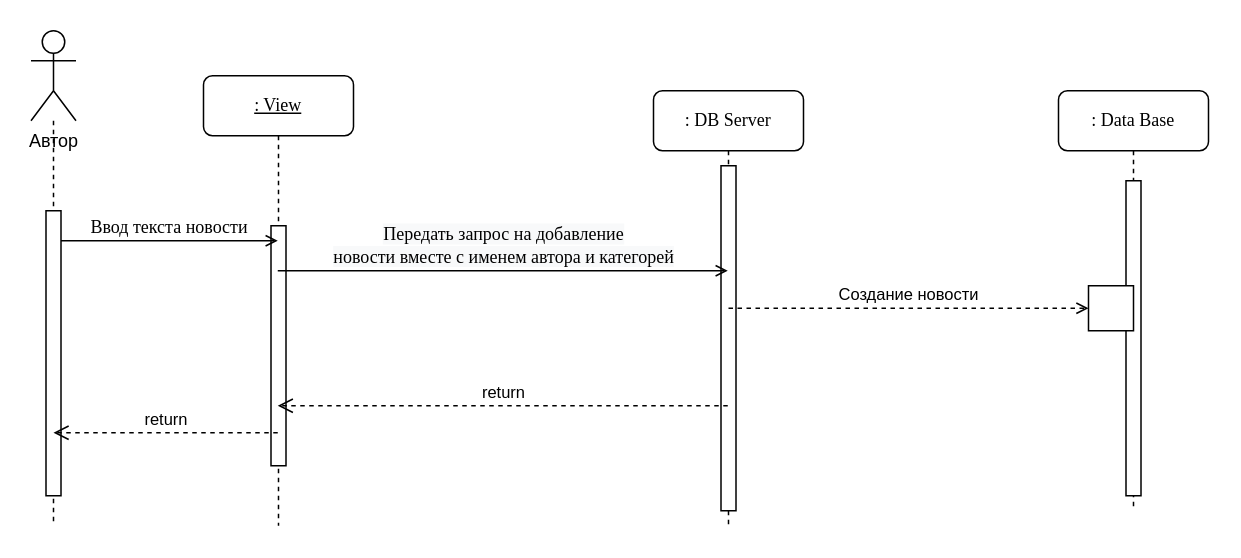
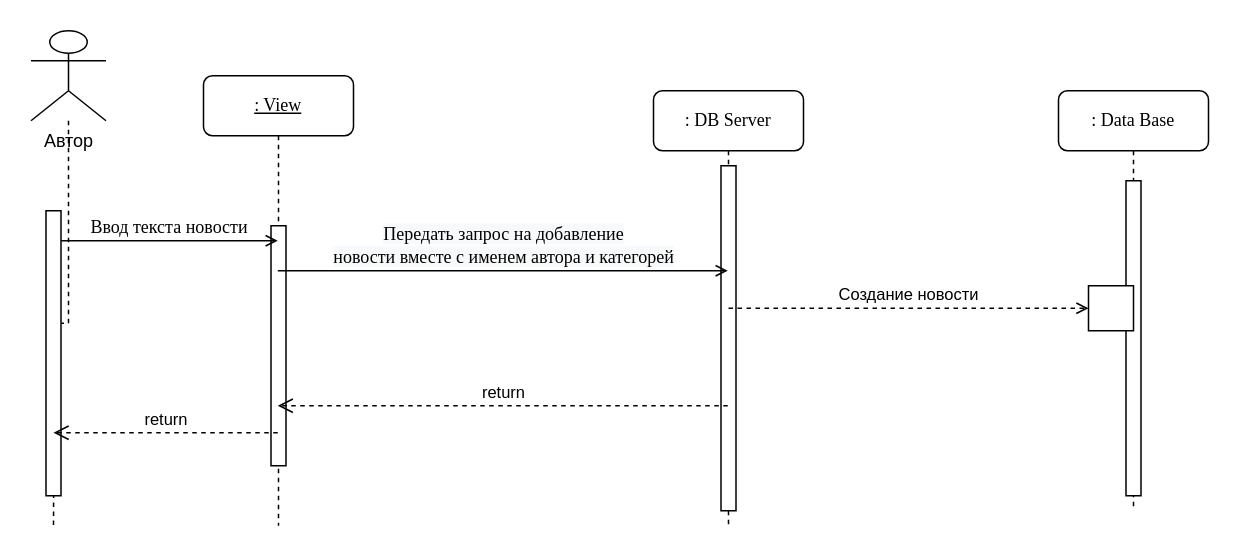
node "Автор": size 45x90 -> 75x90
